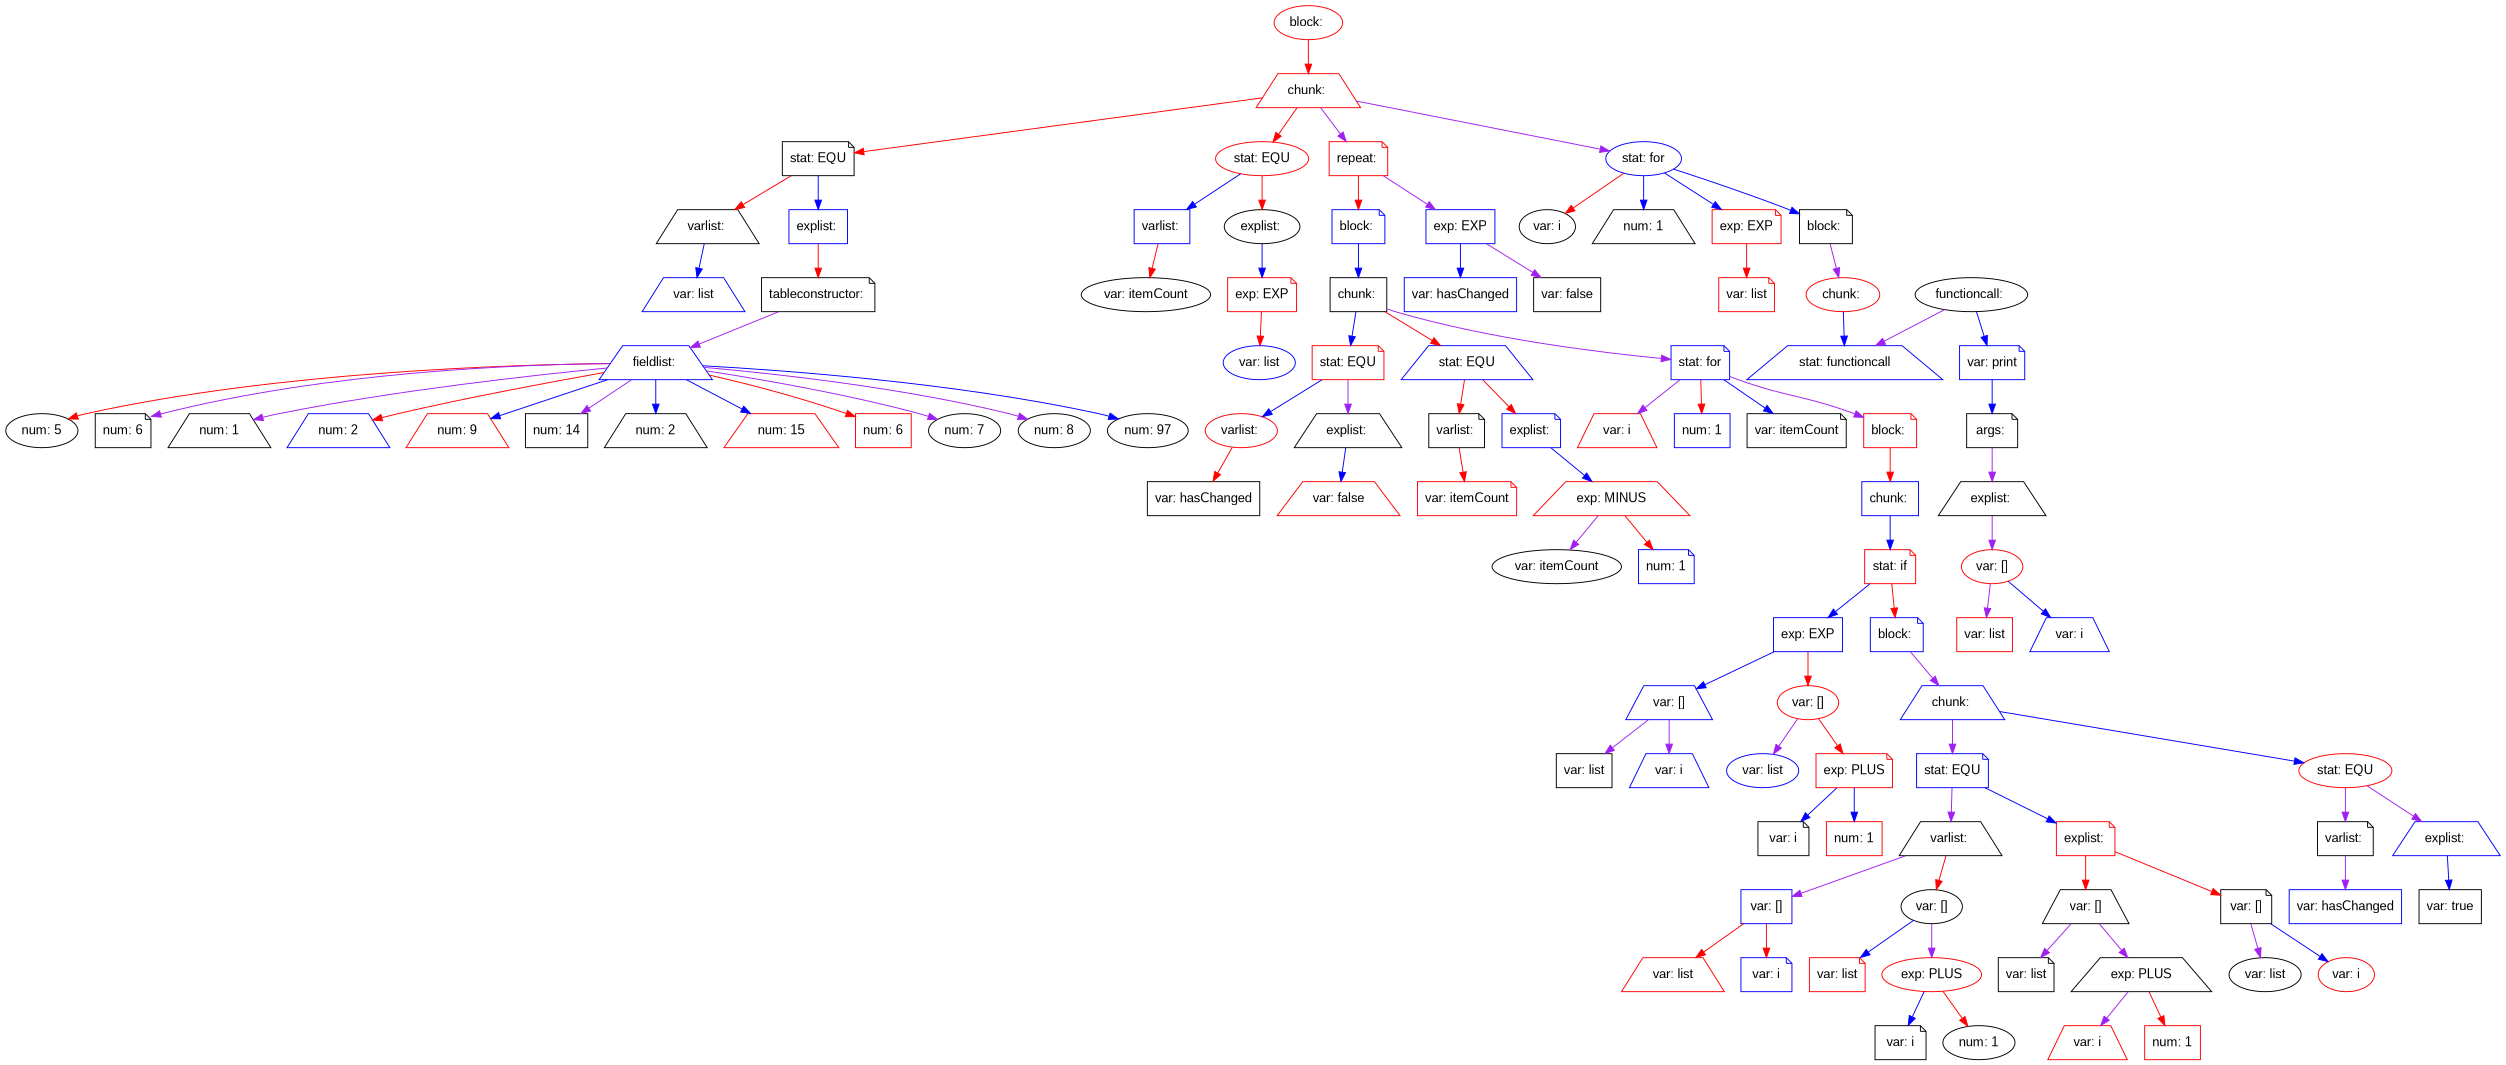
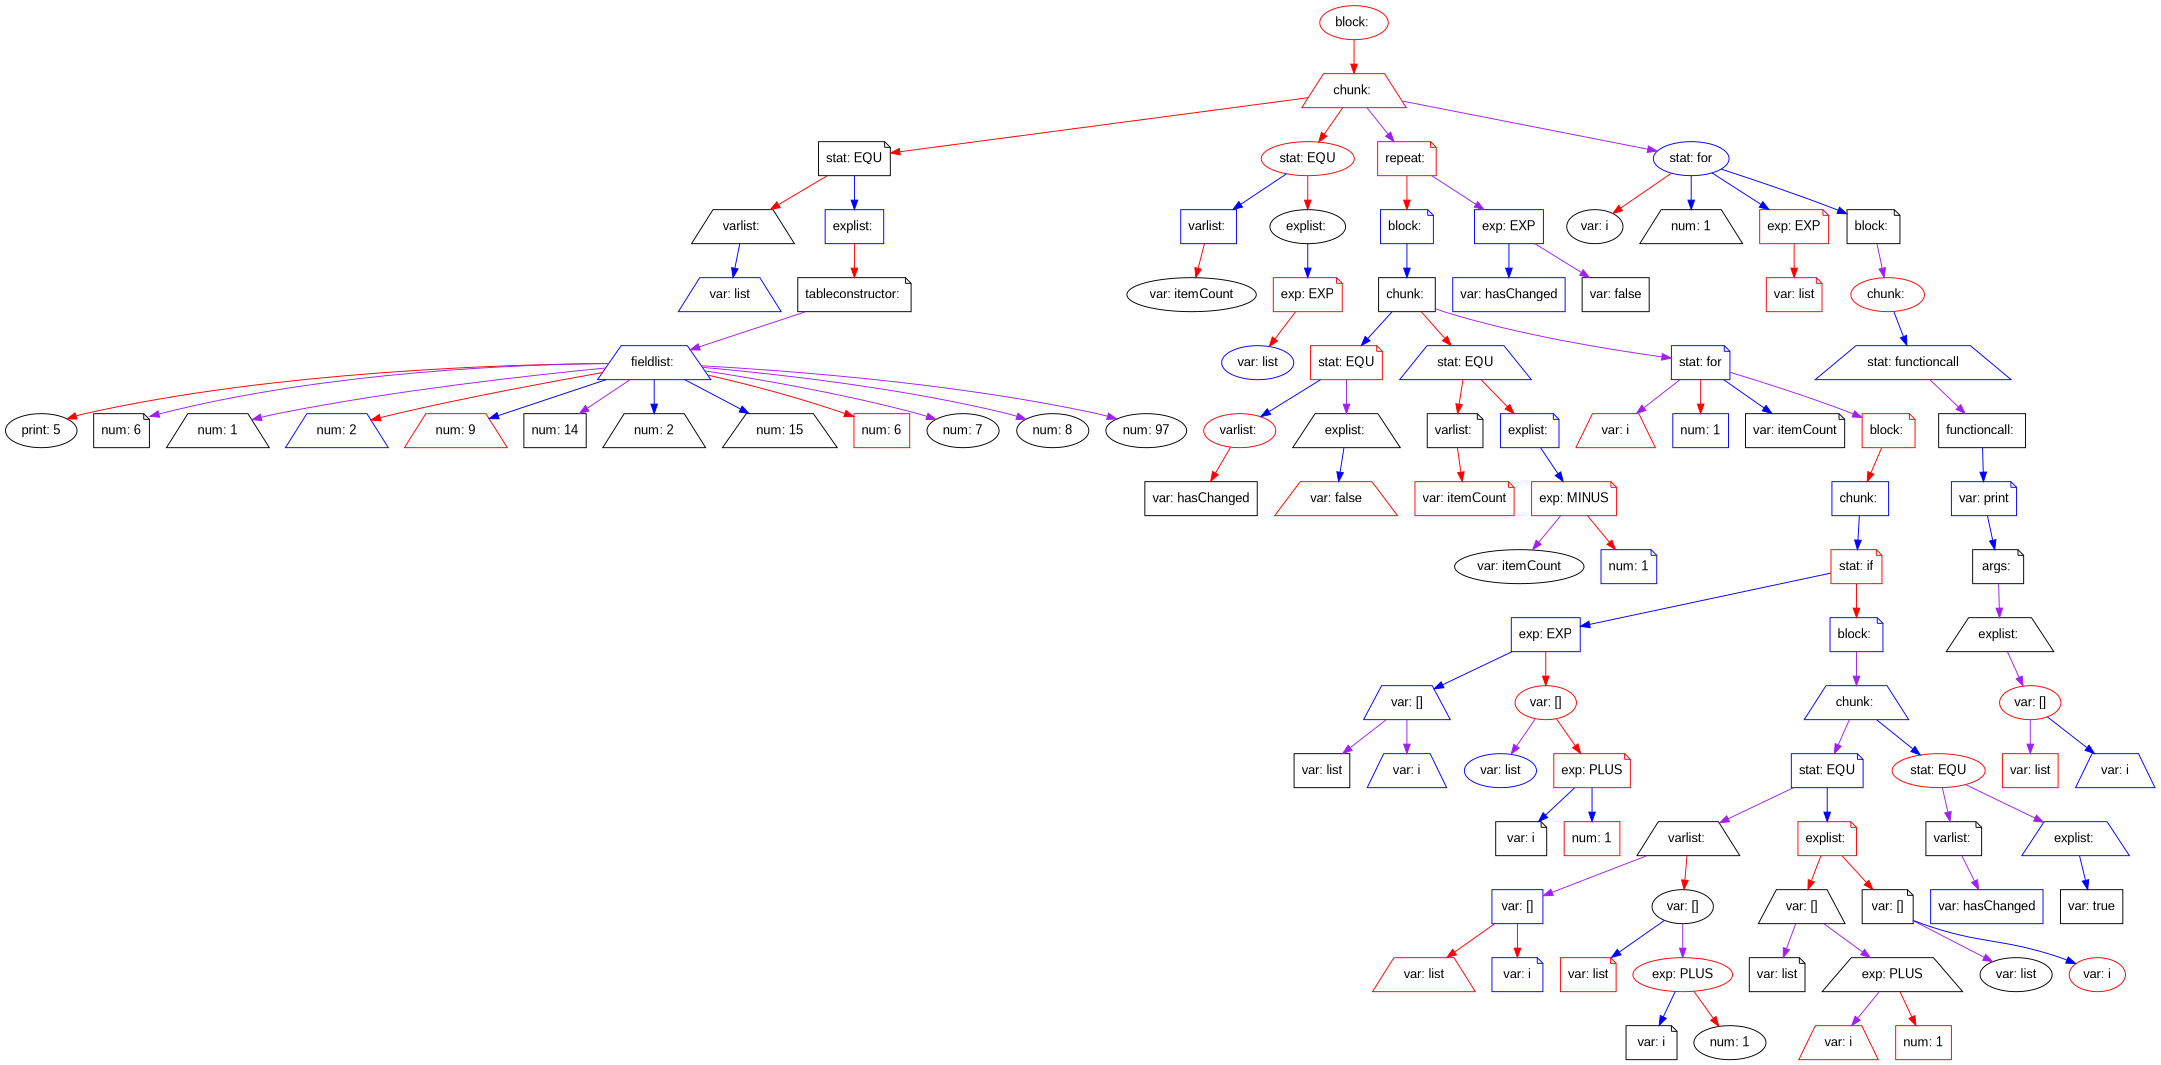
node "functioncall:": shape ellipse -> box
edge "functioncall:" -> "stat: functioncall": reversed
edge "fieldlist:" -> "num: 97": color blue -> purple
node "num: 5": label "num: 5" -> "print: 5"
node "num: 15": color red -> black
node "exp: MINUS": shape trapezium -> note
